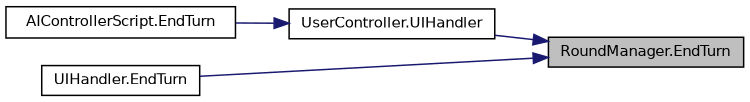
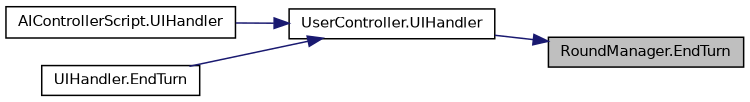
node "AIControllerScript.EndTurn": label "AIControllerScript.EndTurn" -> "AIControllerScript.UIHandler"
edge "UIHandler.EndTurn" -> "RoundManager.EndTurn": now "UIHandler.EndTurn" -> "UserController.UIHandler"
